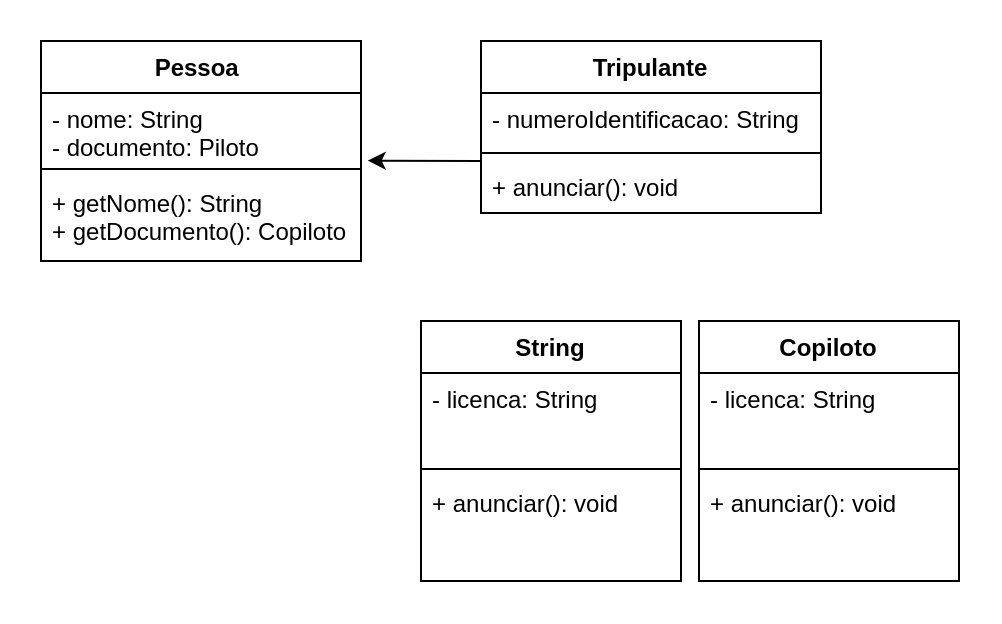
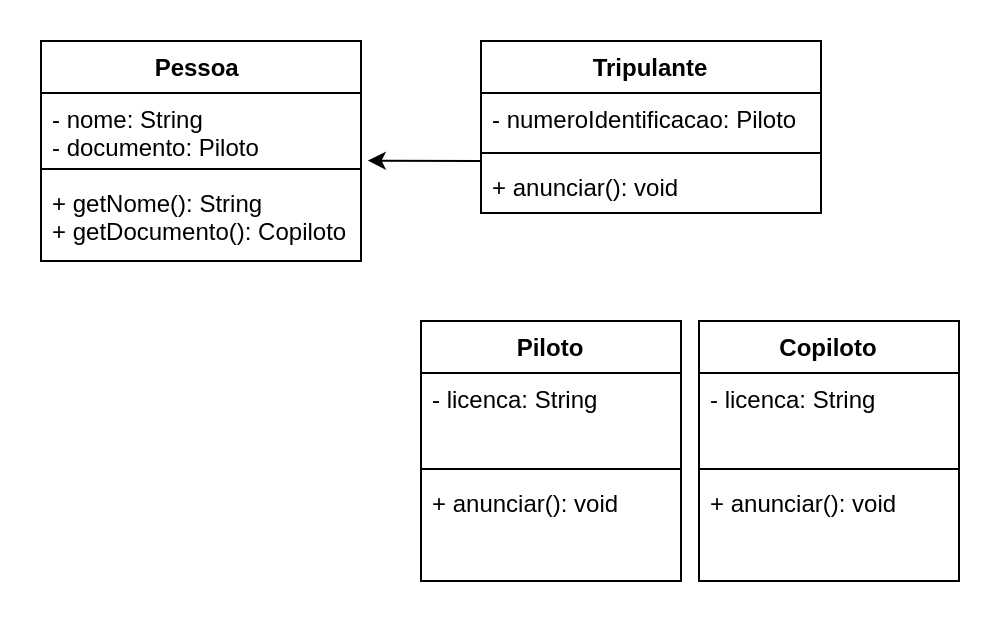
node "- numeroIdentificacao: String": label "- numeroIdentificacao: String" -> "- numeroIdentificacao: Piloto"
node "String": label "String" -> "Piloto"
